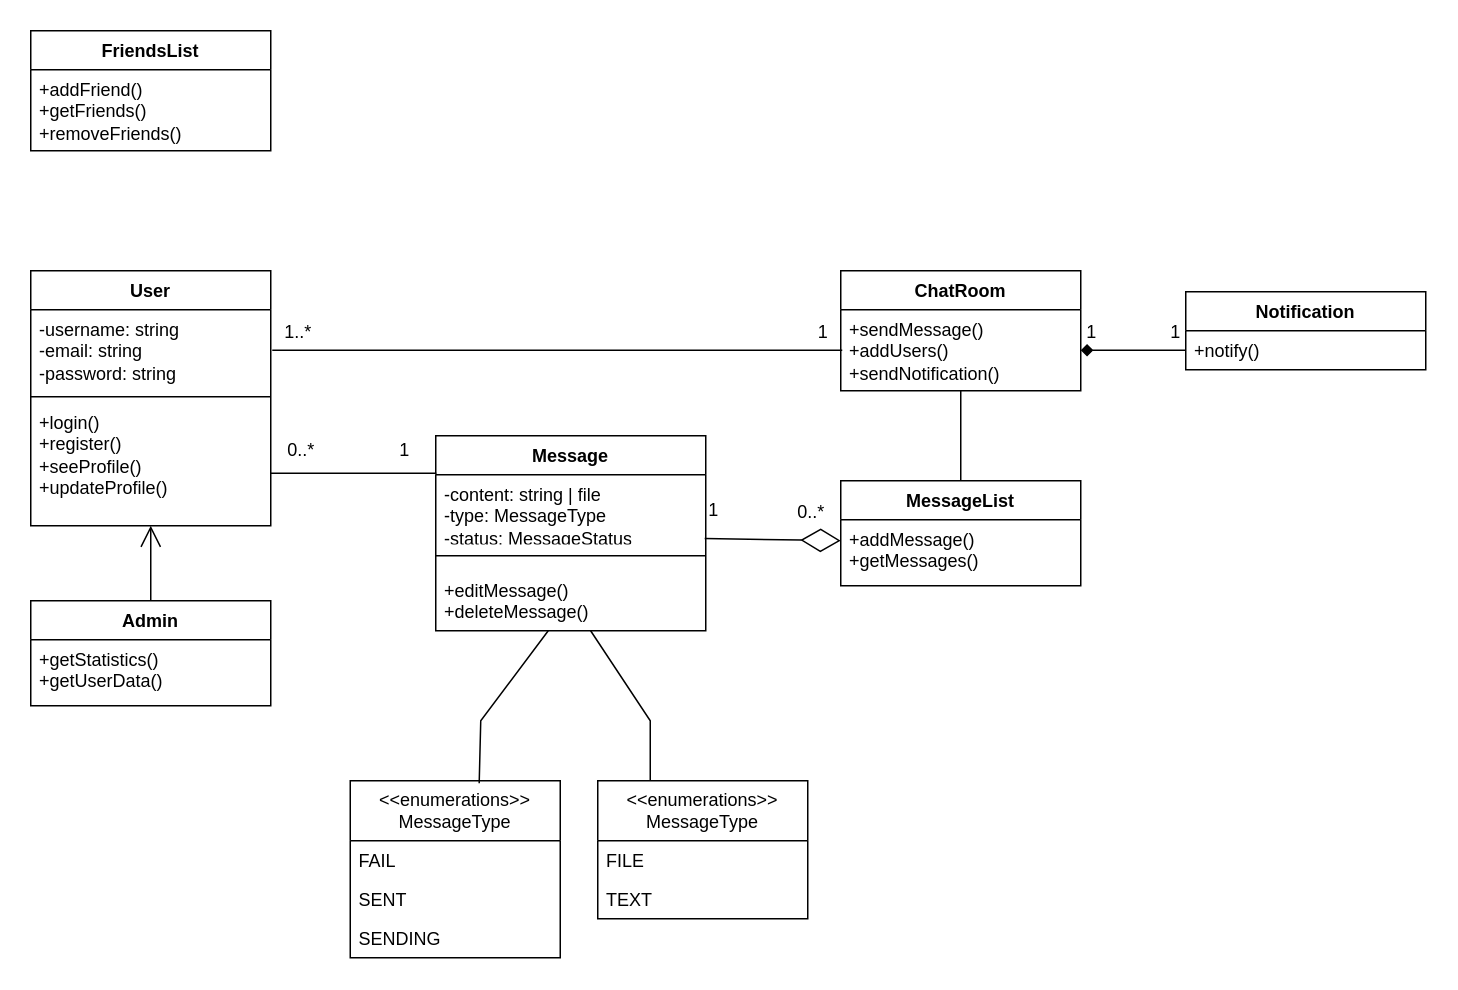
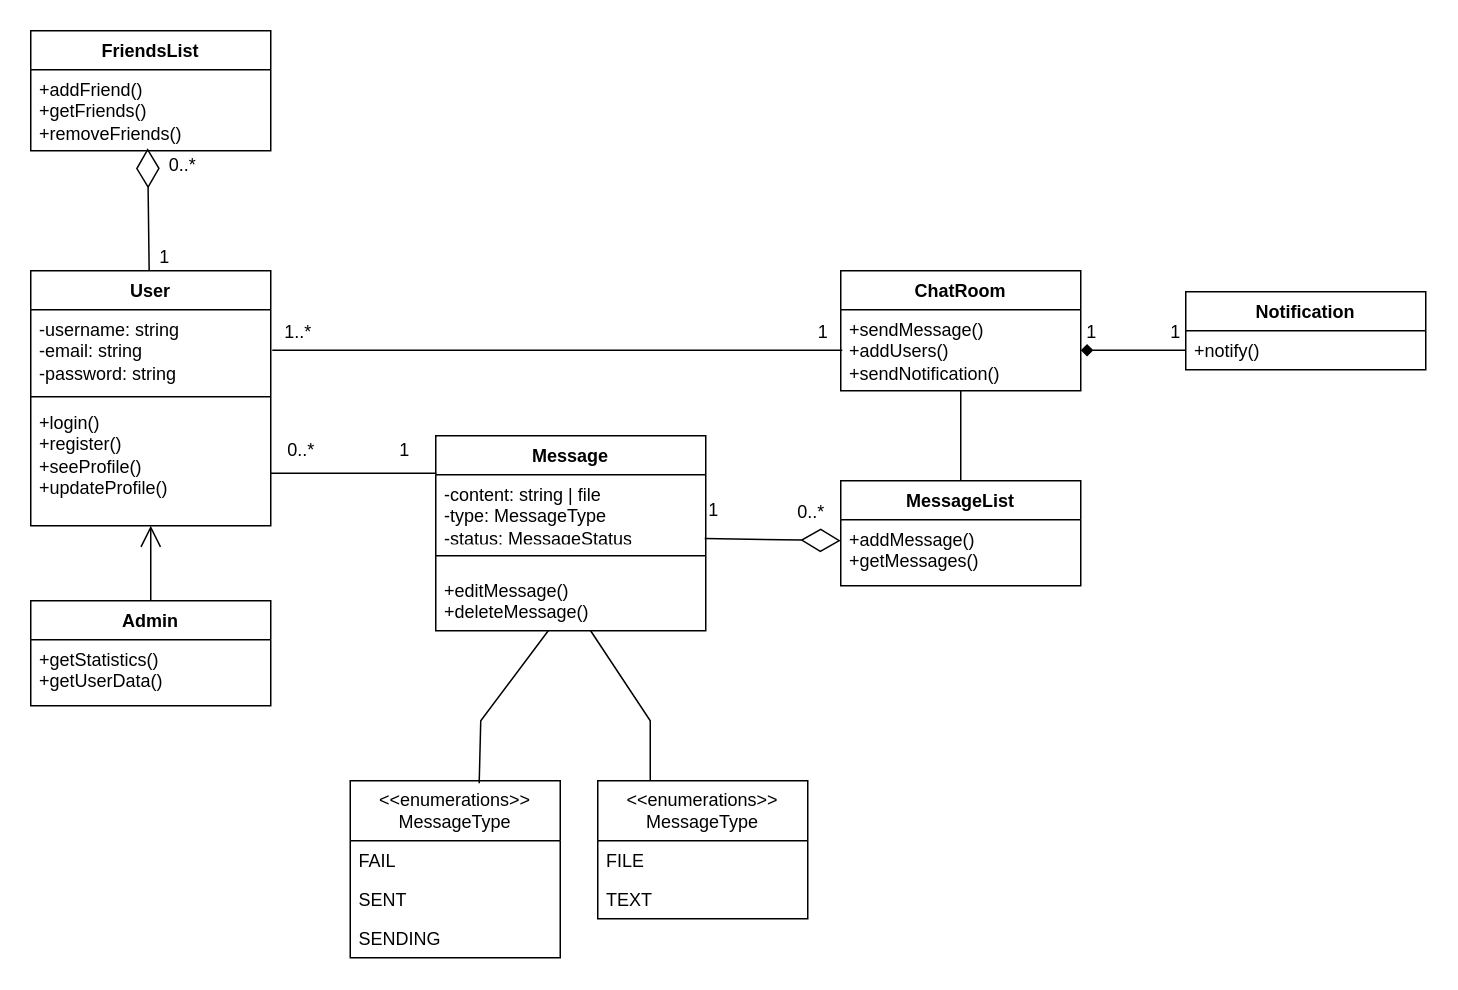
edge "User" -> "+addFriend() +getFriends() +removeFriends()": added, labels "1", "0..*"
